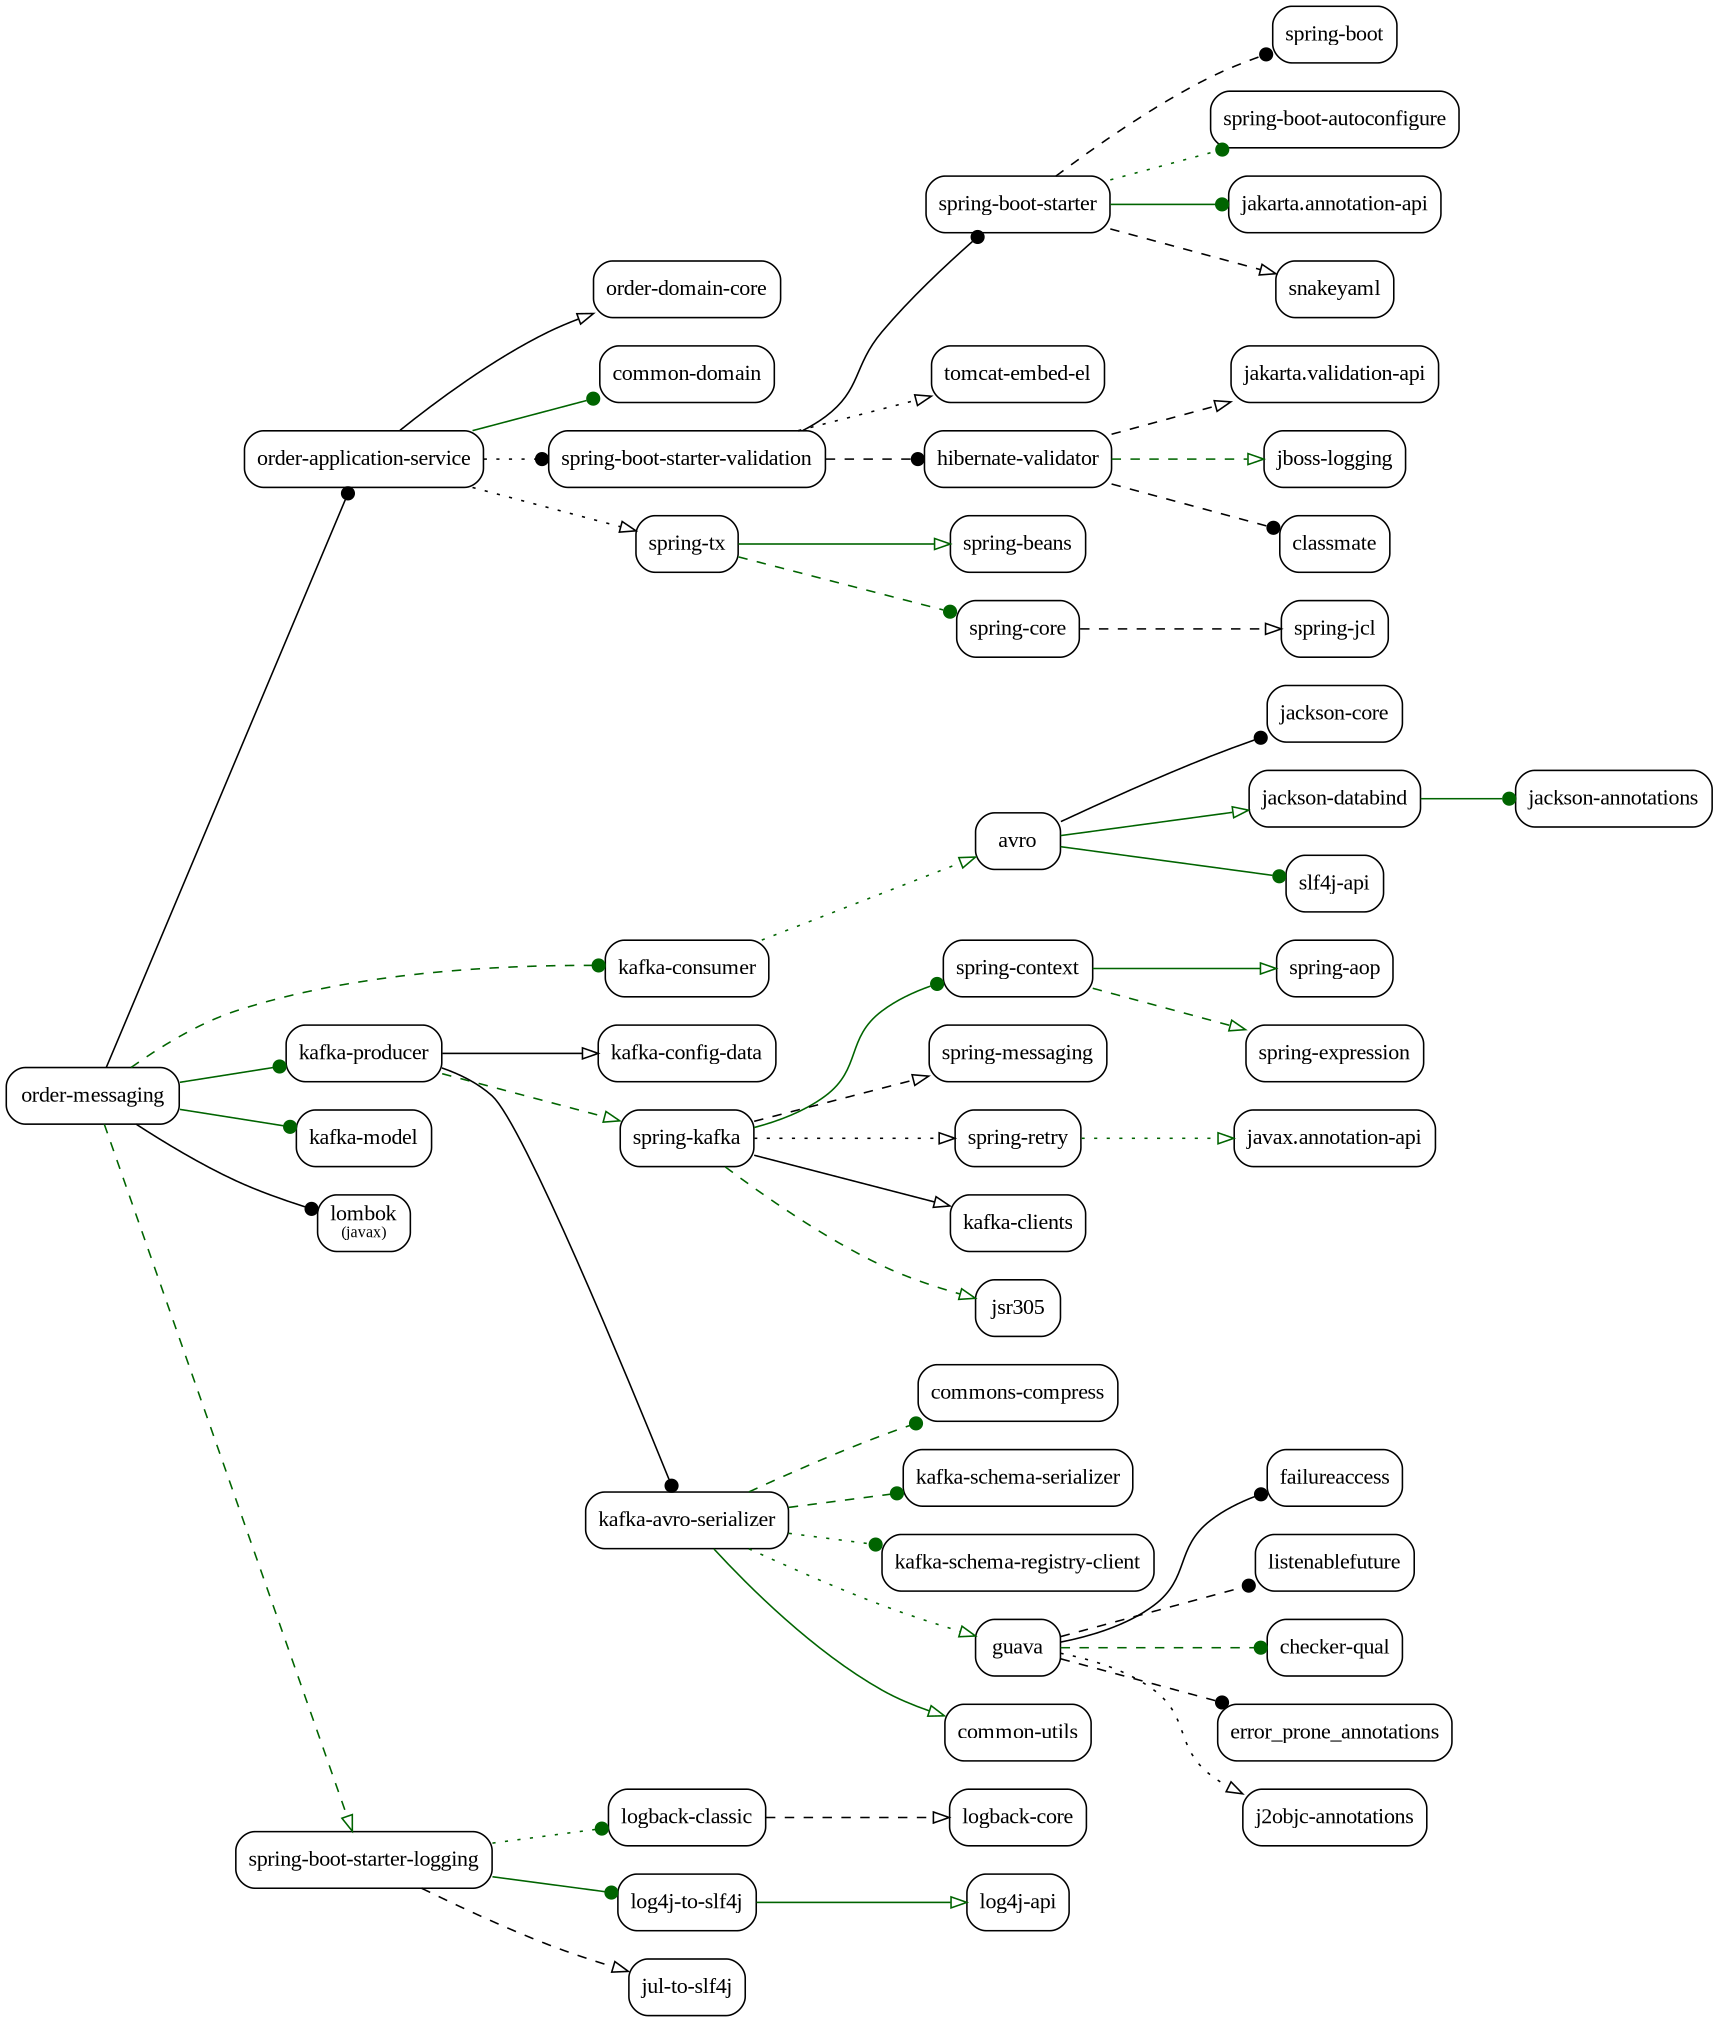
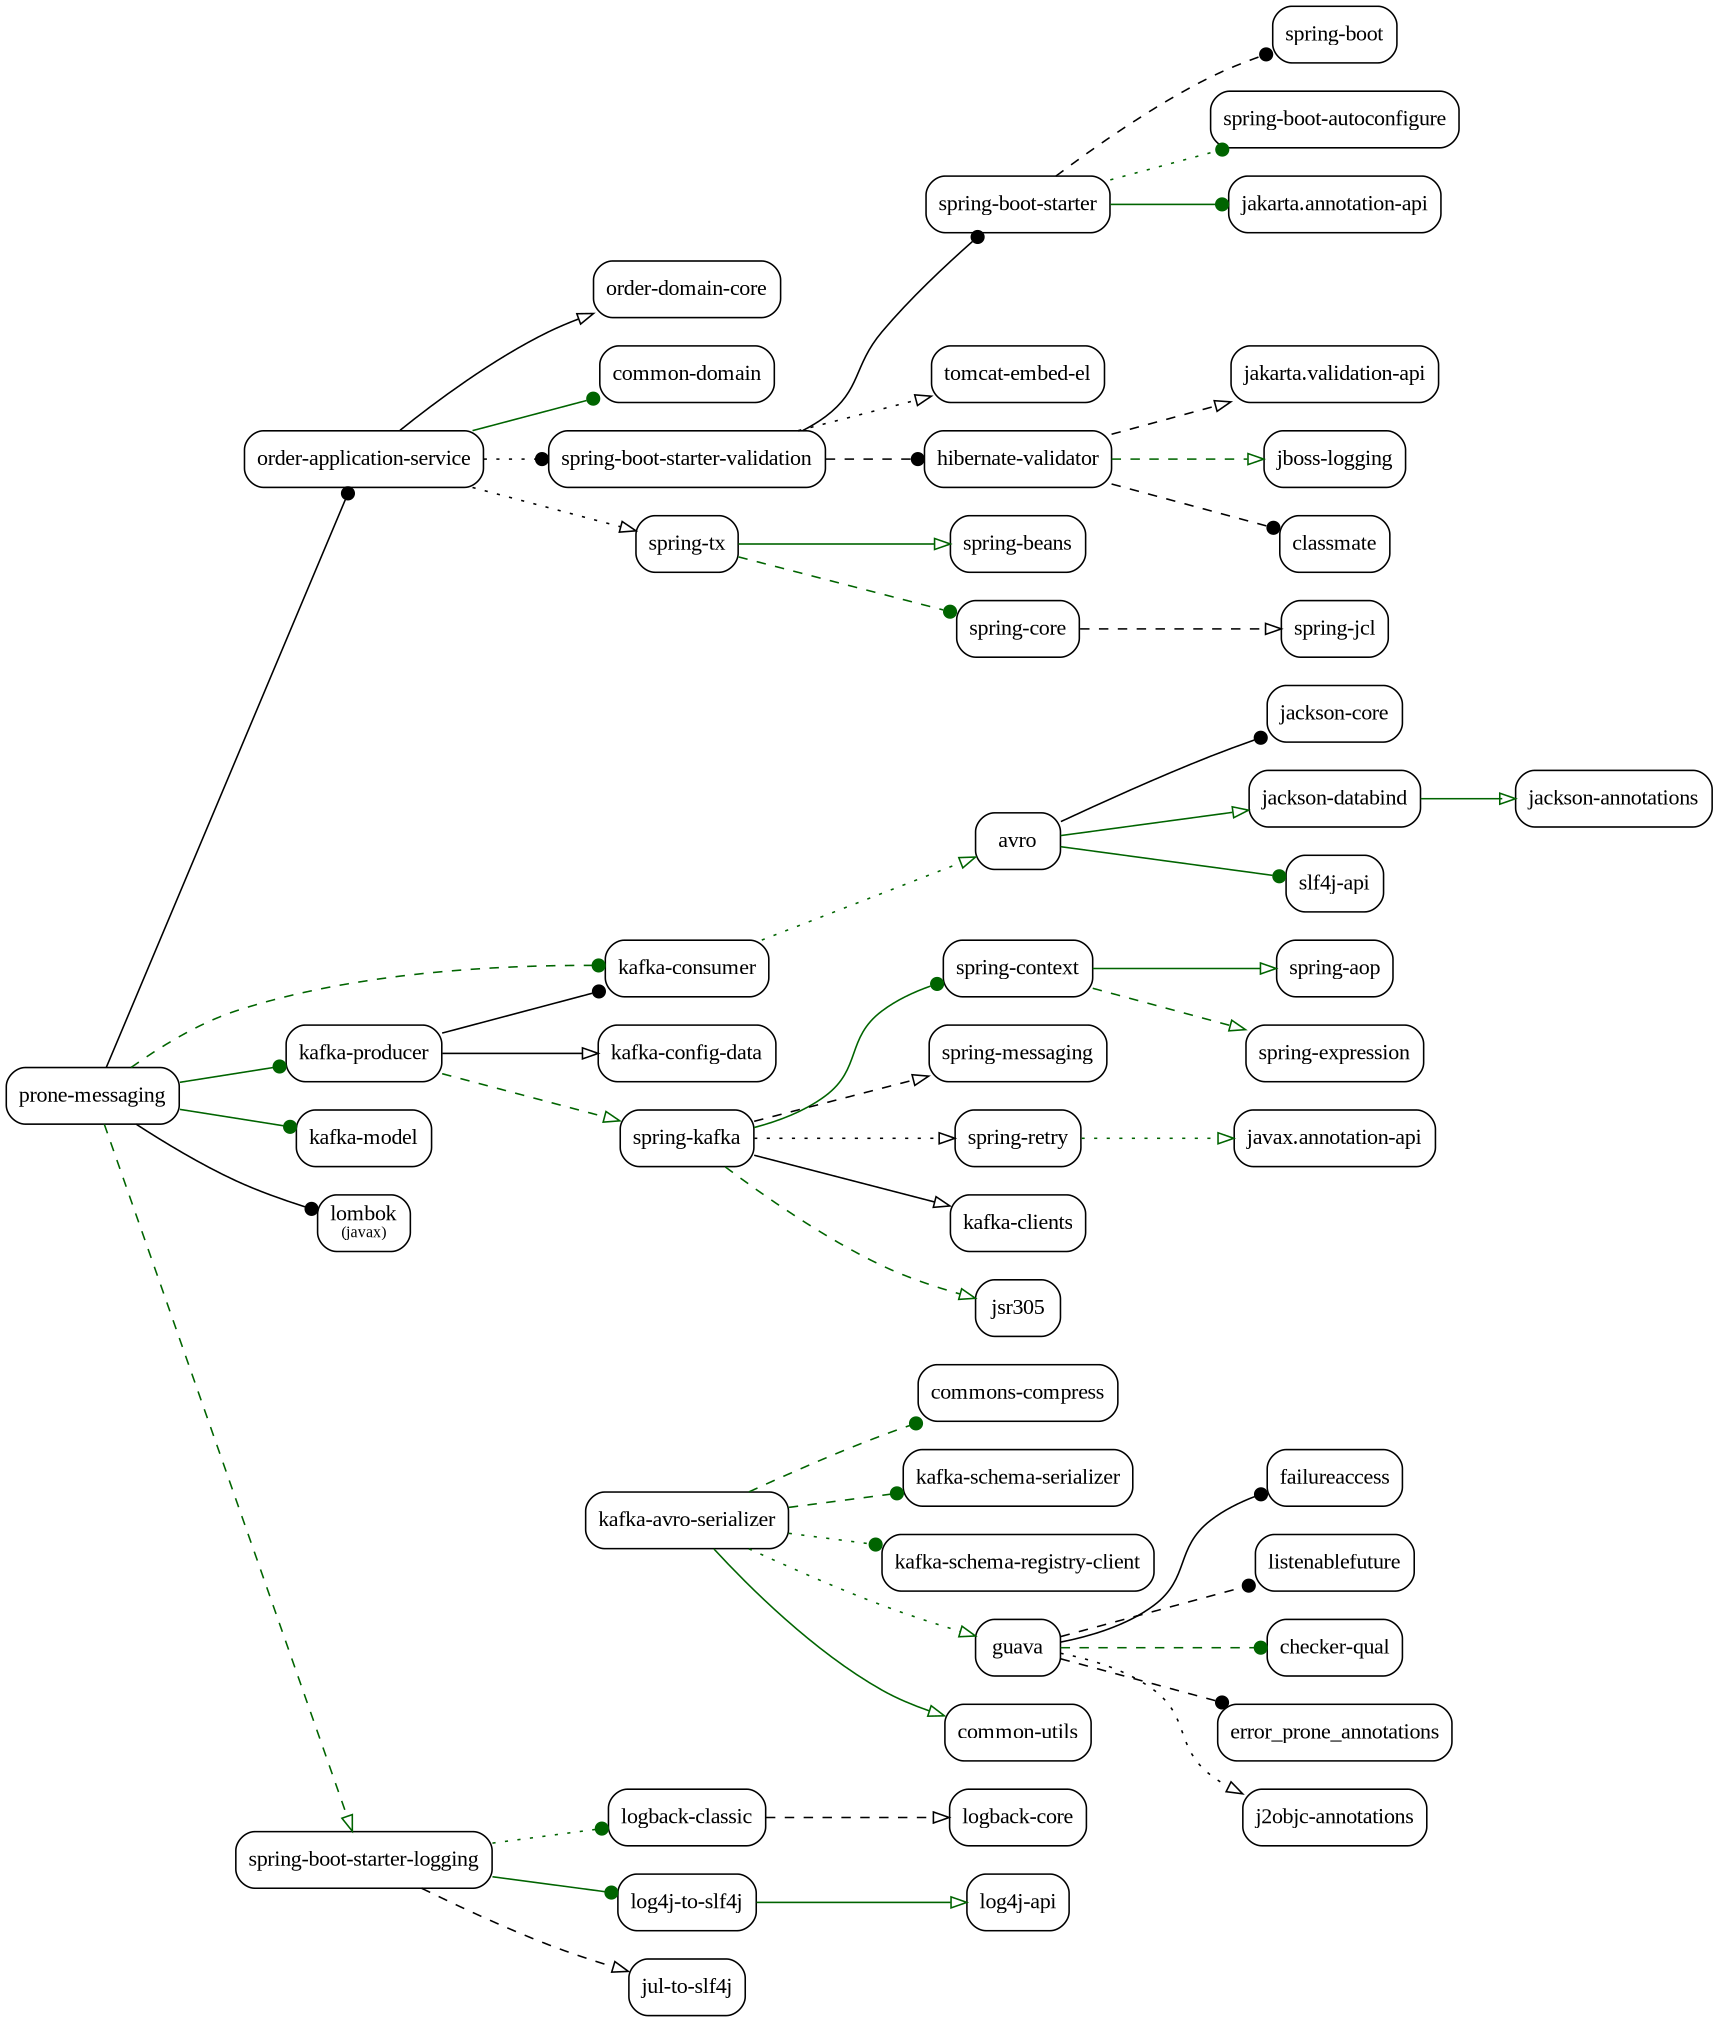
node "snakeyaml": removed
edge "jackson-databind" -> "jackson-annotations": arrowhead dot -> onormal
node "order-messaging": label "order-messaging" -> "prone-messaging"
edge "kafka-producer" -> "kafka-avro-serializer": now "kafka-producer" -> "kafka-consumer"
